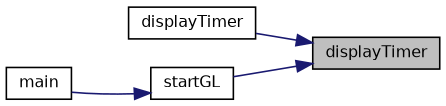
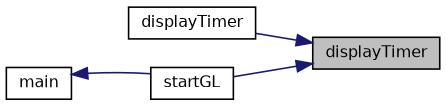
edge "main" -> "startGL": reversed
